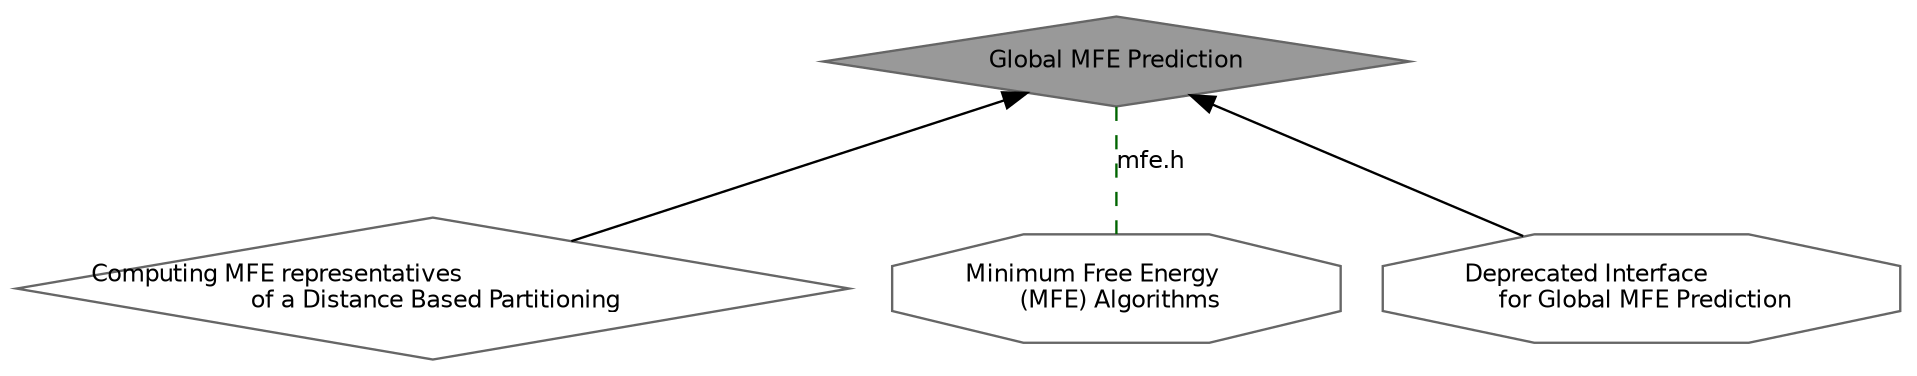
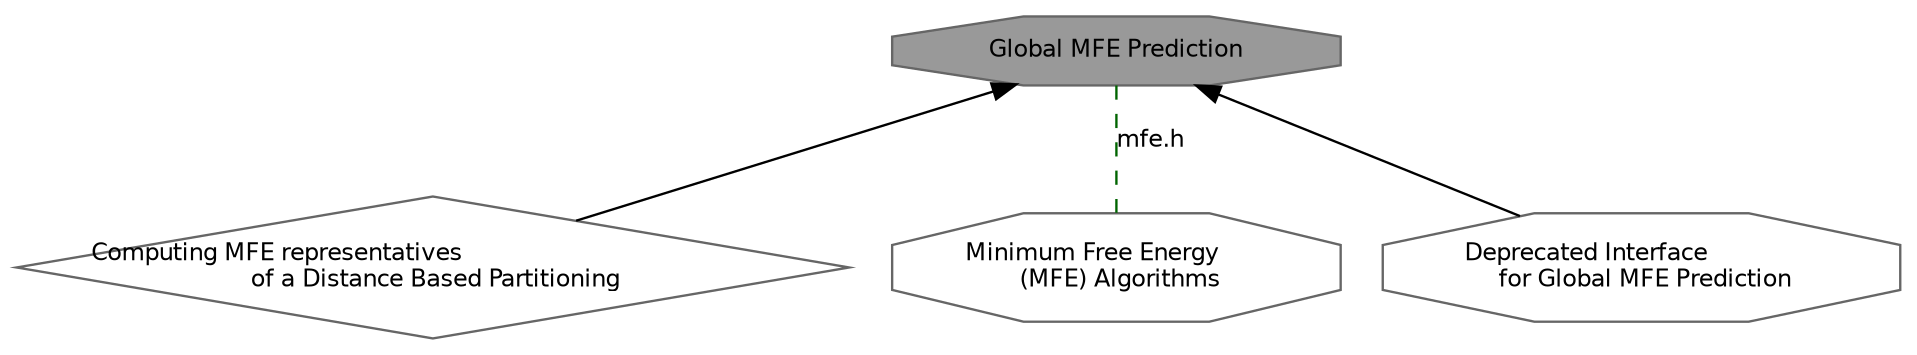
node "Global MFE Prediction": shape diamond -> octagon
